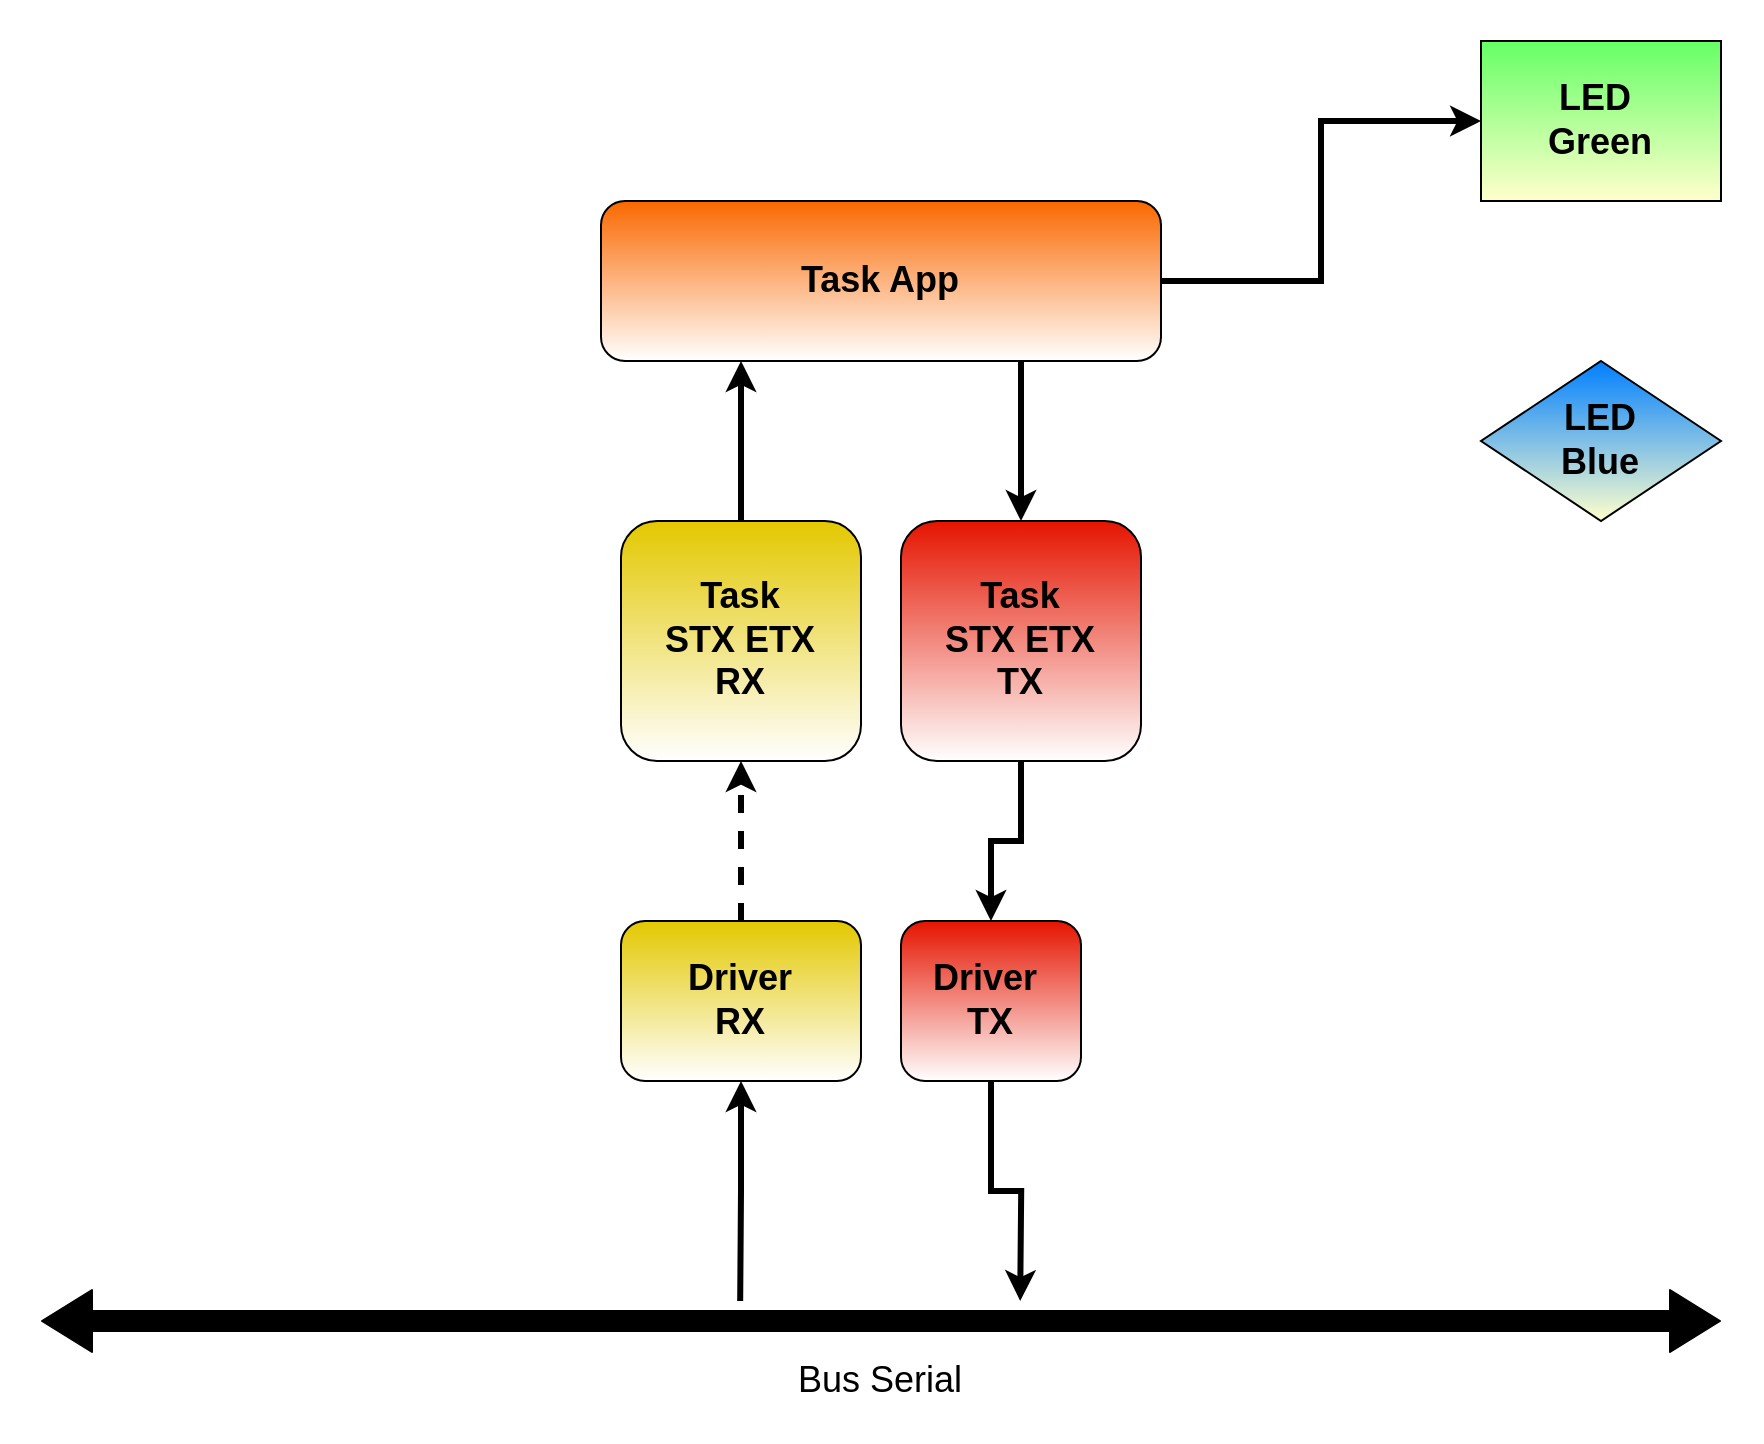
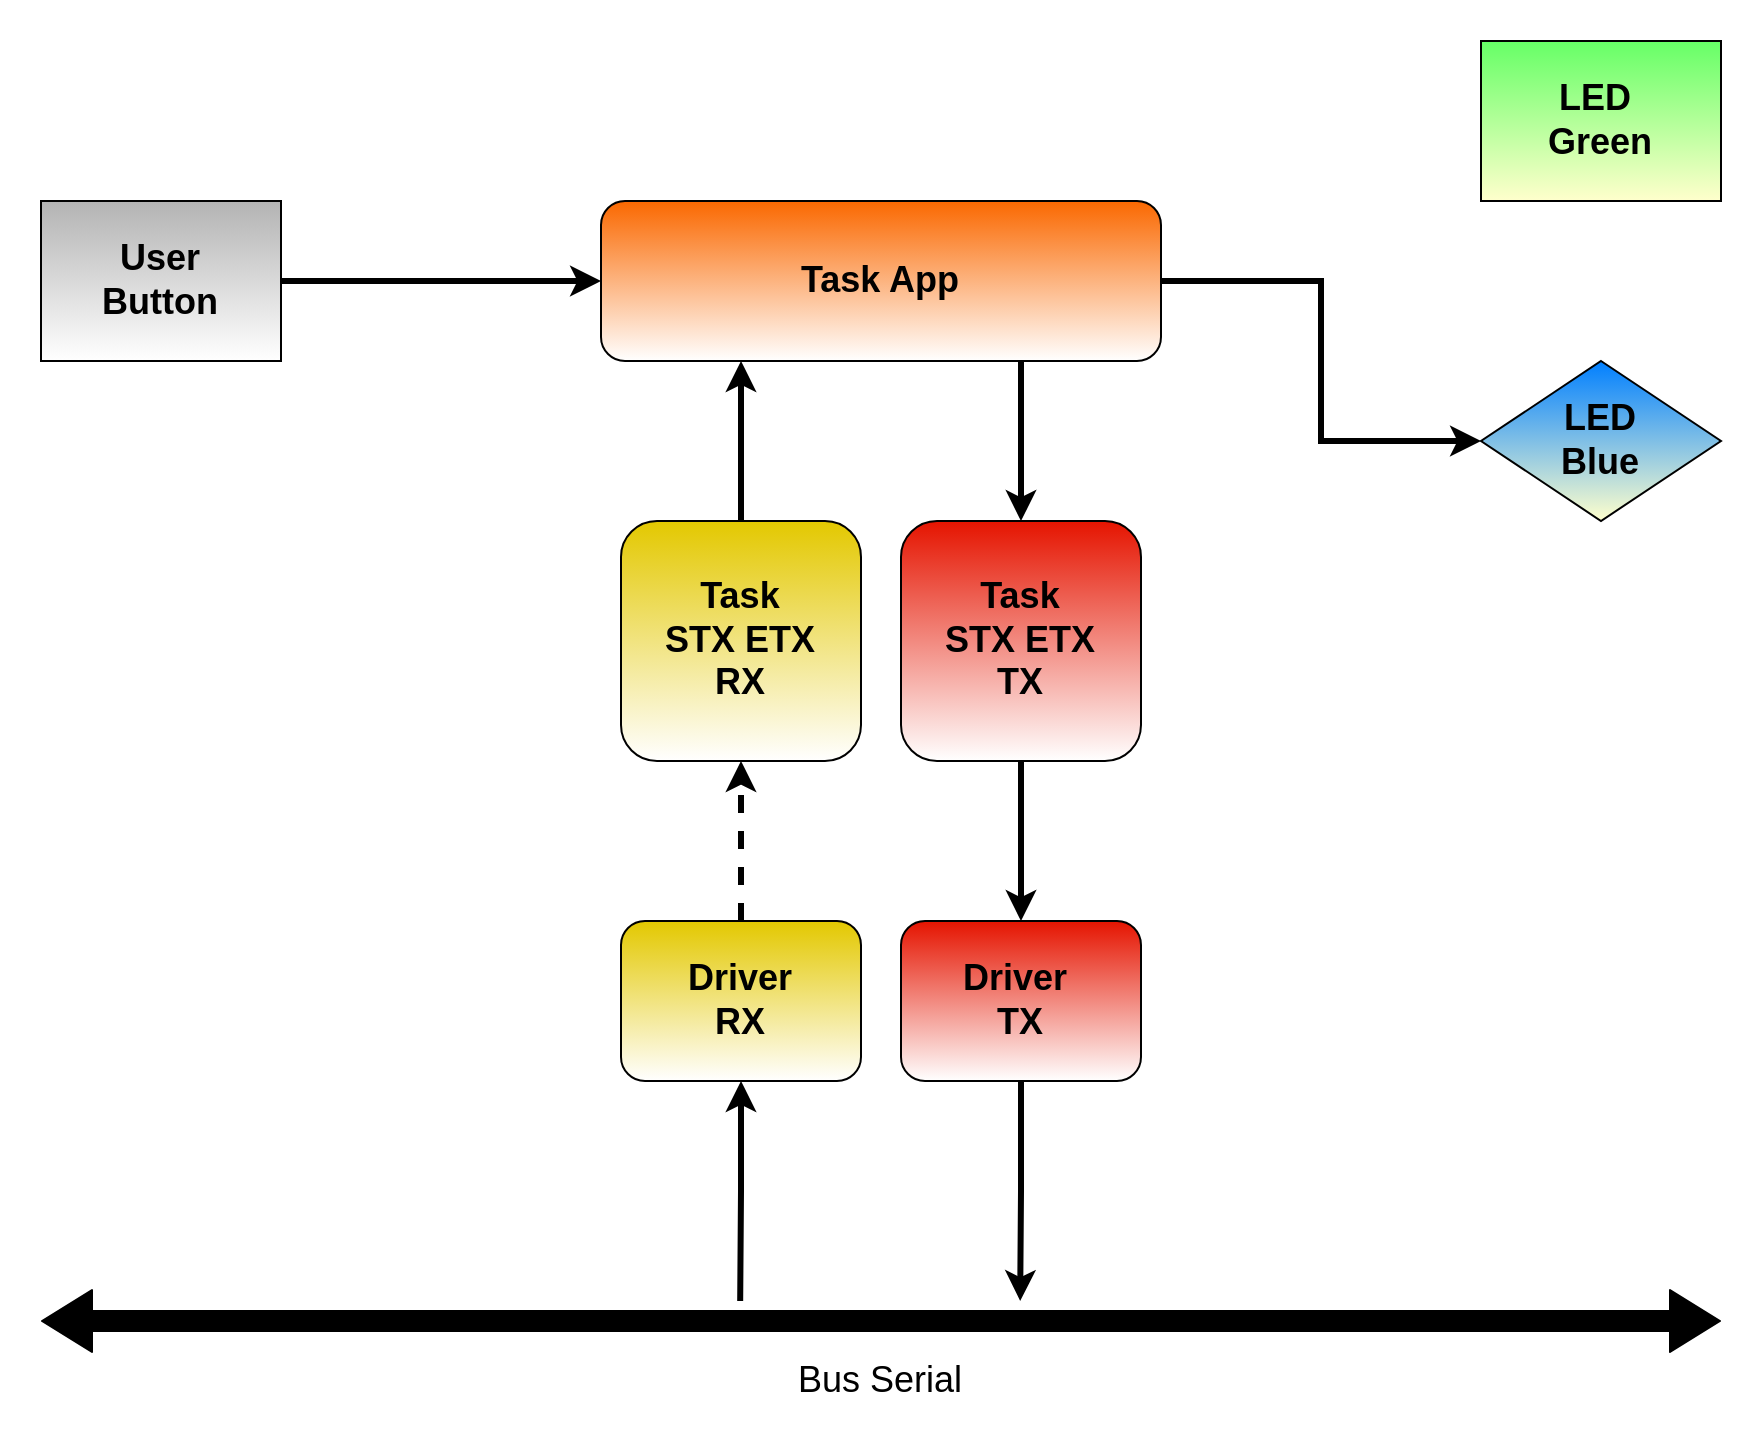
edge "Task App" -> "LED Green": now "Task App" -> "LED Blue"
node "User Button": added
edge "User Button" -> "Task App": added
node "Driver TX": size 180x160 -> 240x160
